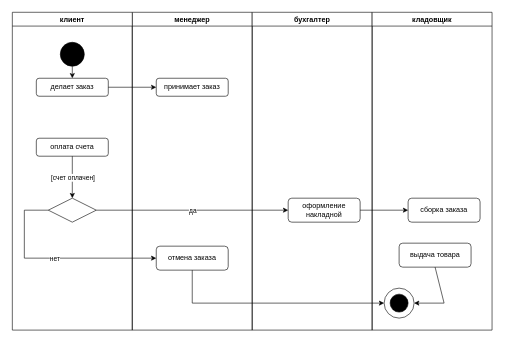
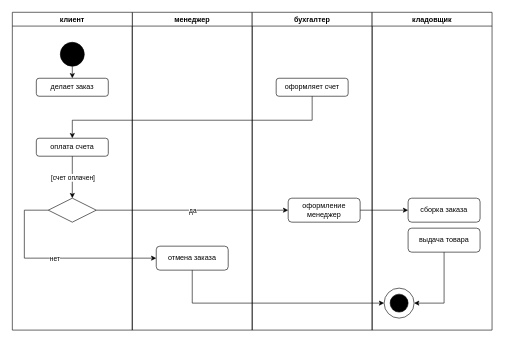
edge "делает заказ" -> "принимает заказ": removed
node "принимает заказ": removed
node "оформляет счет": added
edge "оформляет счет" -> "оплата счета": added
node "оформление накладной": label "оформление накладной" -> "оформление менеджер"
node "выдача товара": moved (435, 255) -> (444, 240)
